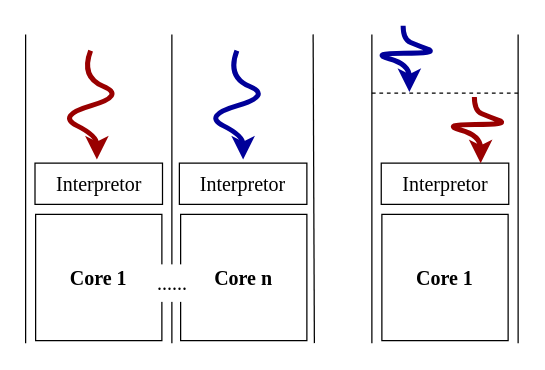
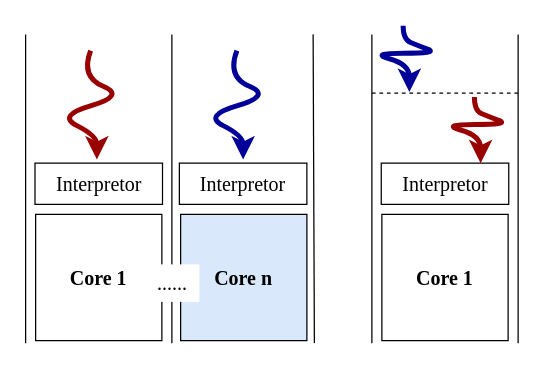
node "Core n": fillcolor #ffffff -> #dae8fc
